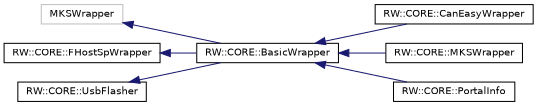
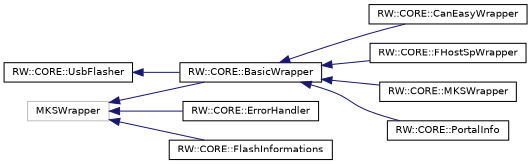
edge "RW::CORE::BasicWrapper" -> "RW::CORE::FHostSpWrapper": reversed
node "RW::CORE::ErrorHandler": added
node "RW::CORE::FlashInformations": added
